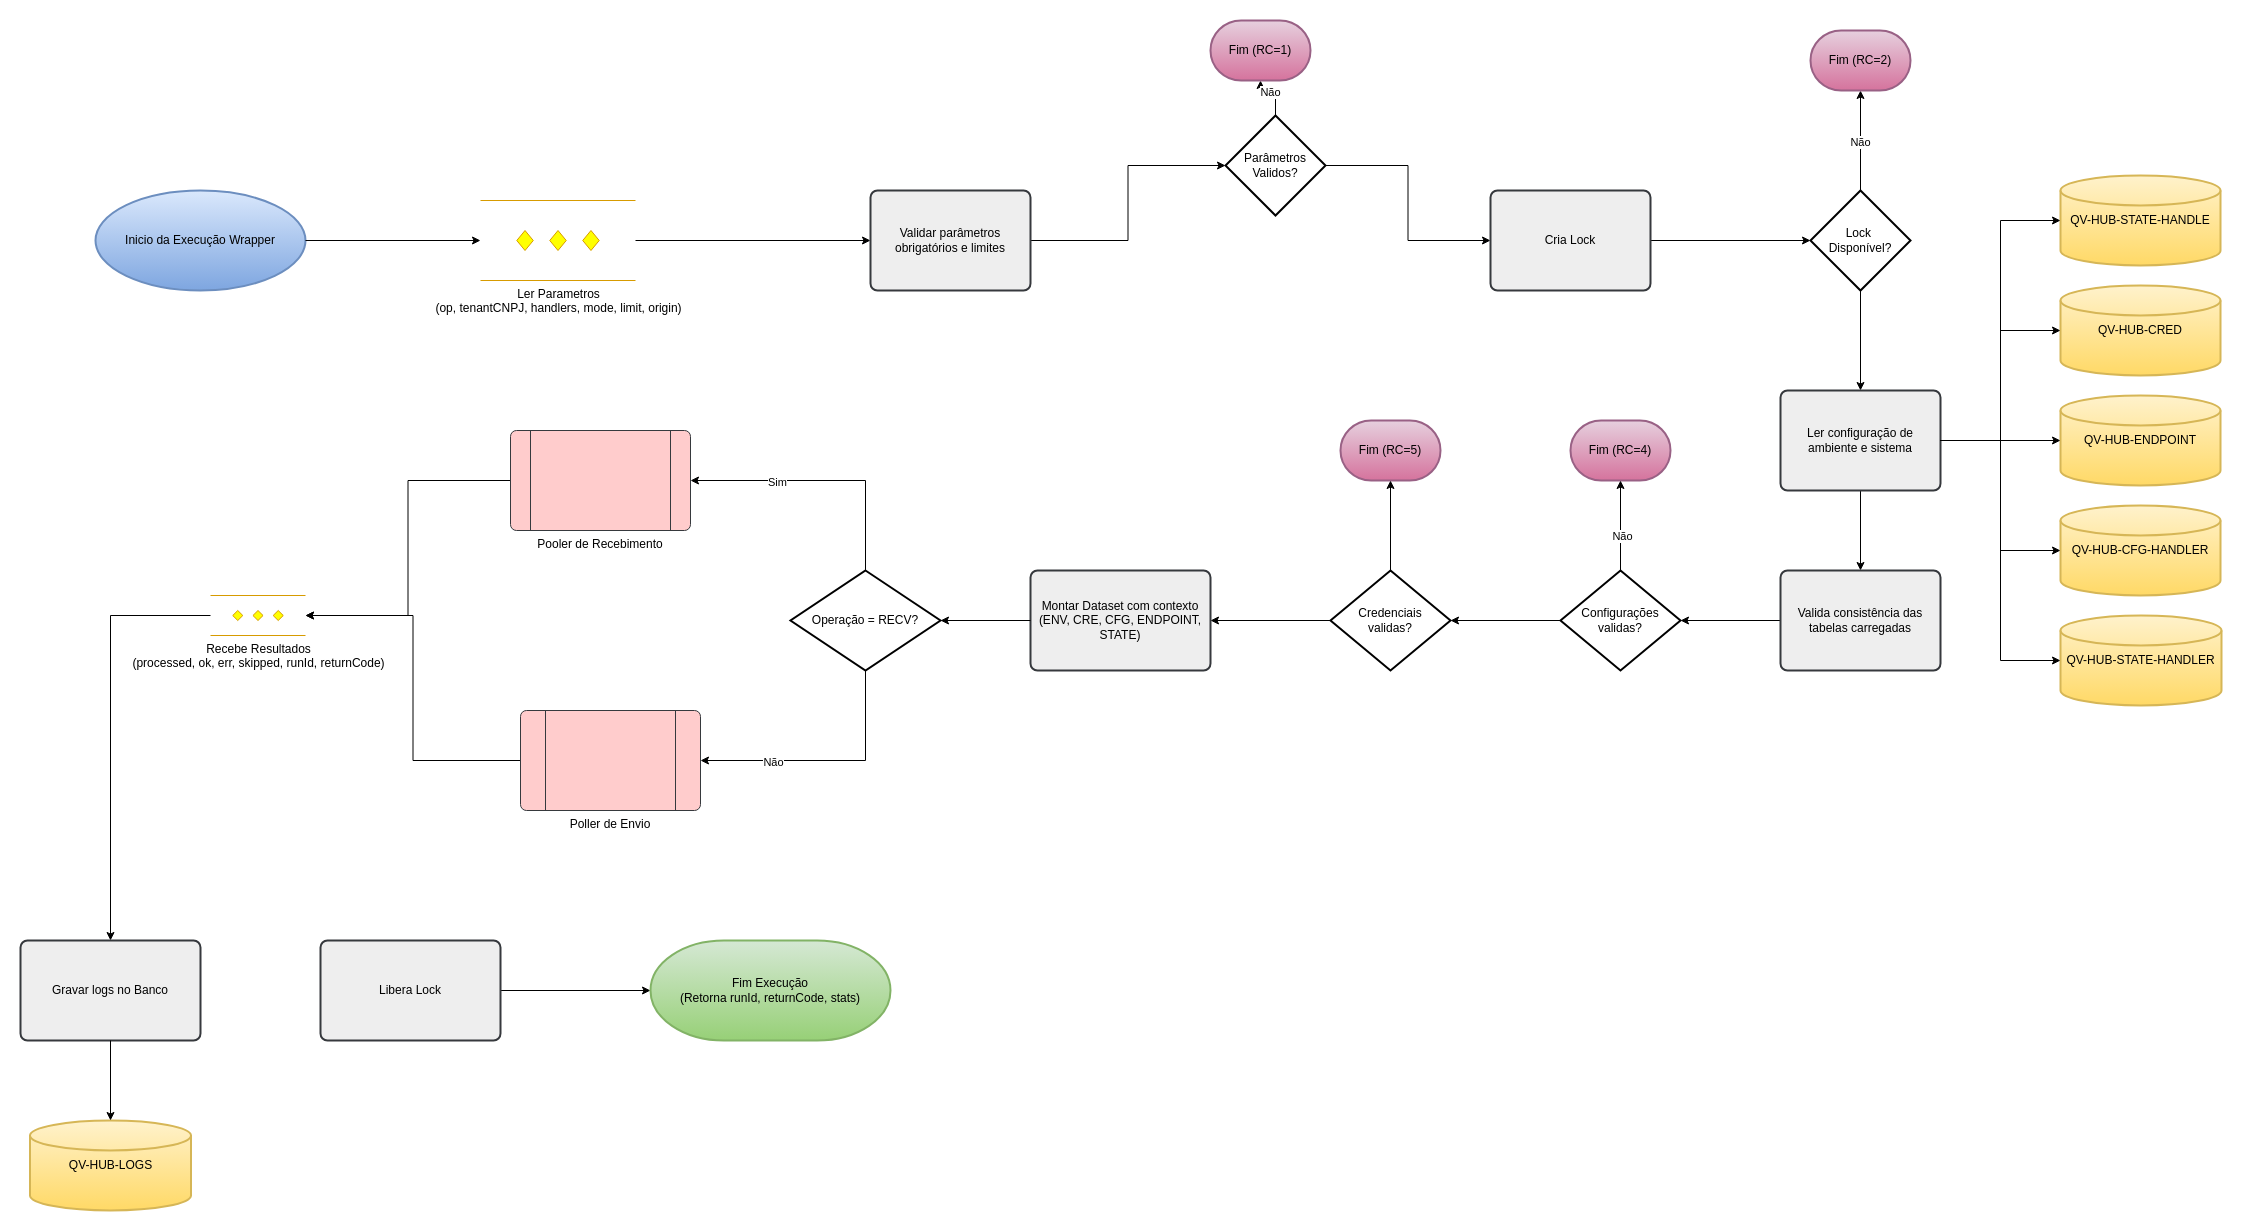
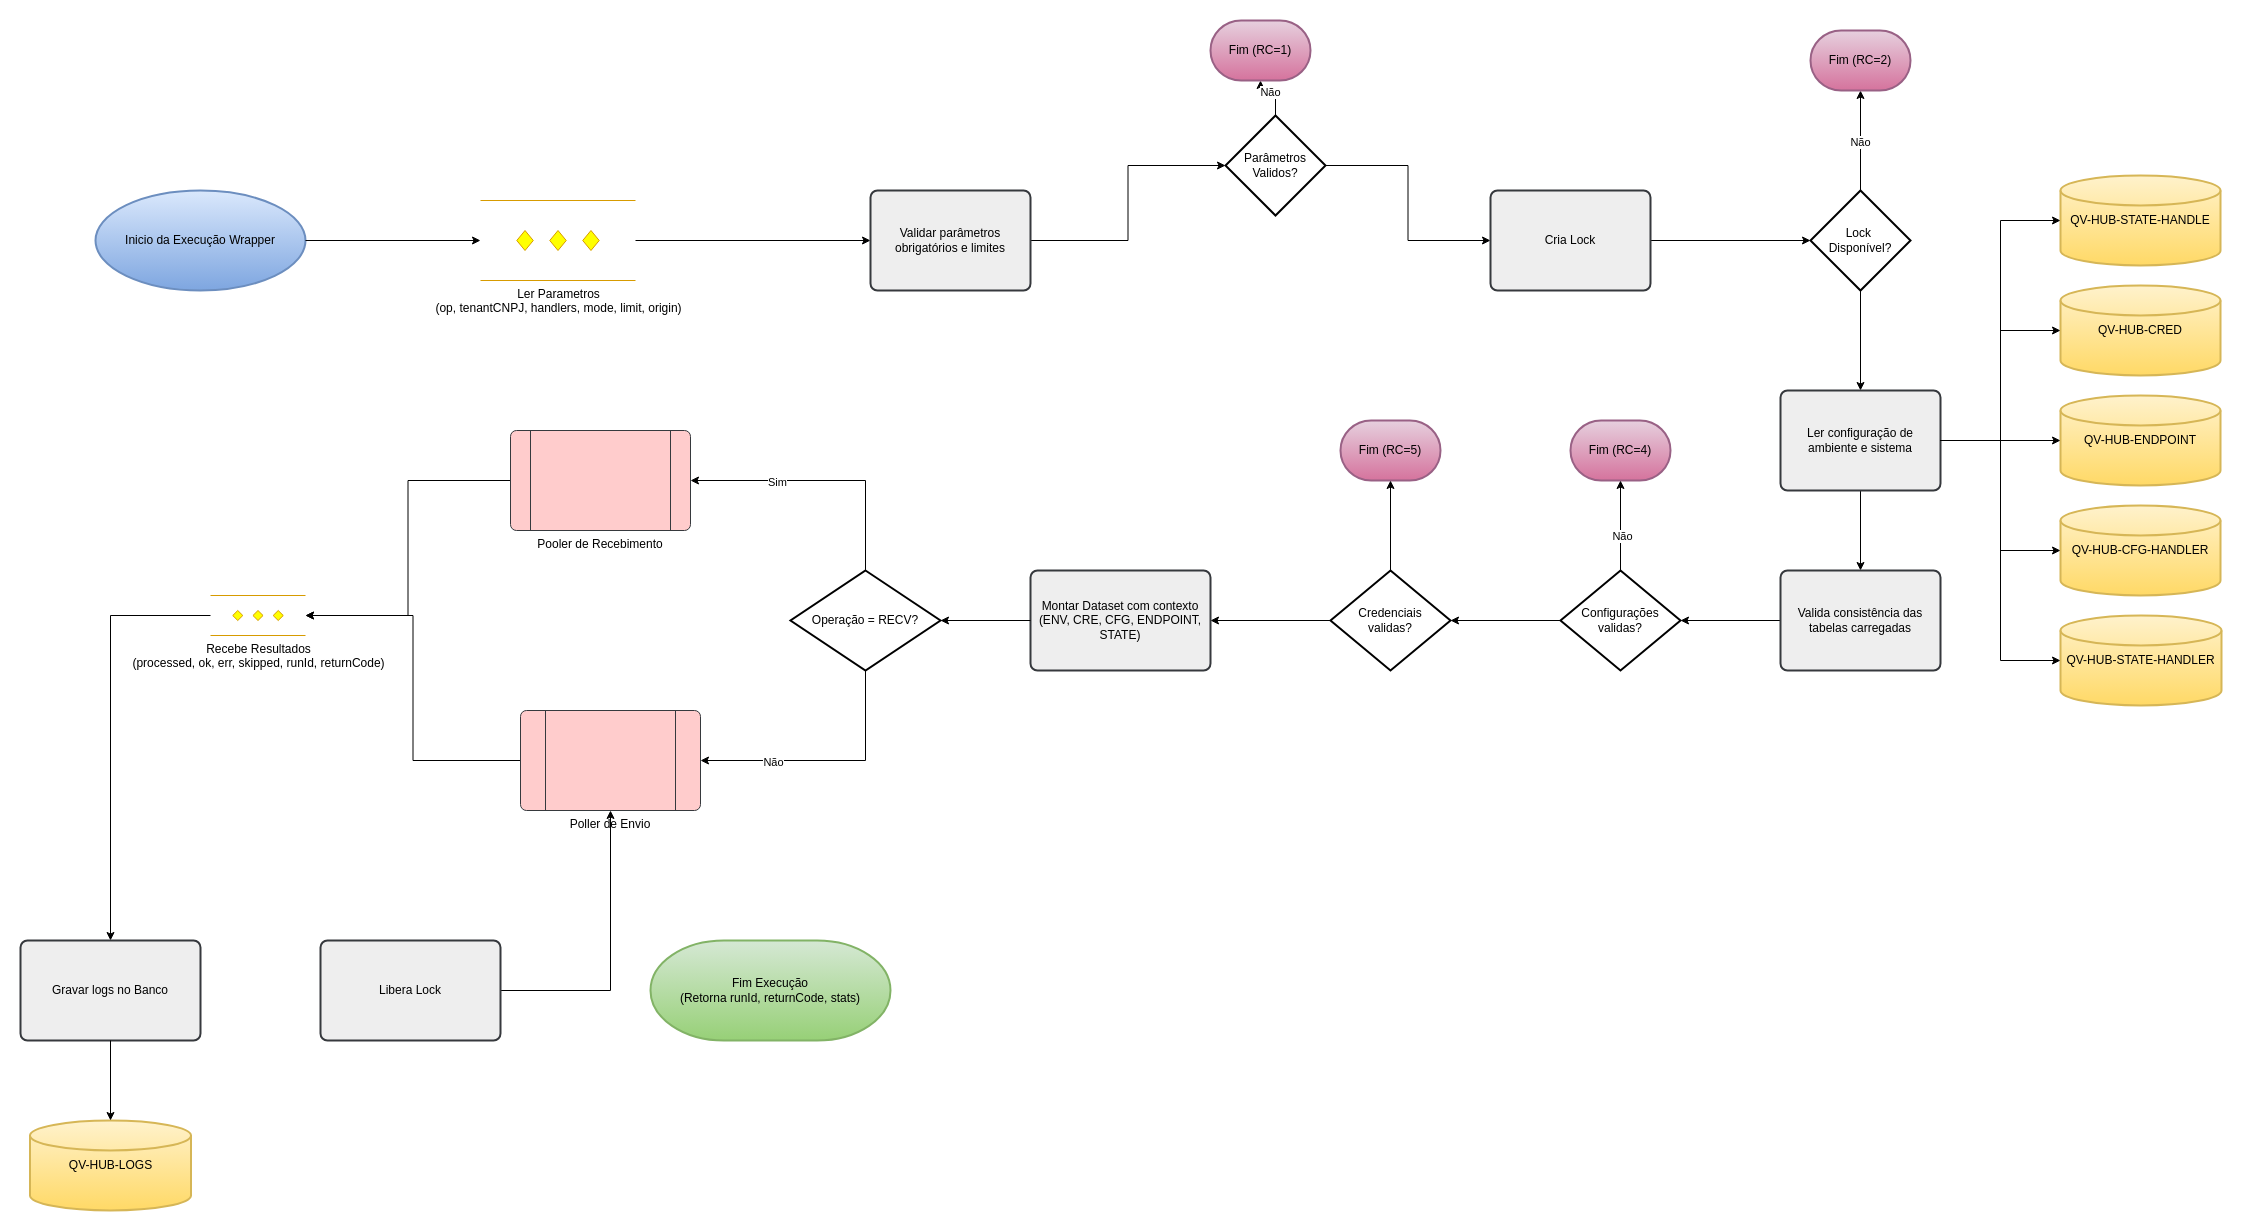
edge "Libera Lock" -> "Fim Execução (Retorna runId, returnCode, stats)": now "Libera Lock" -> "Poller de Envio"
